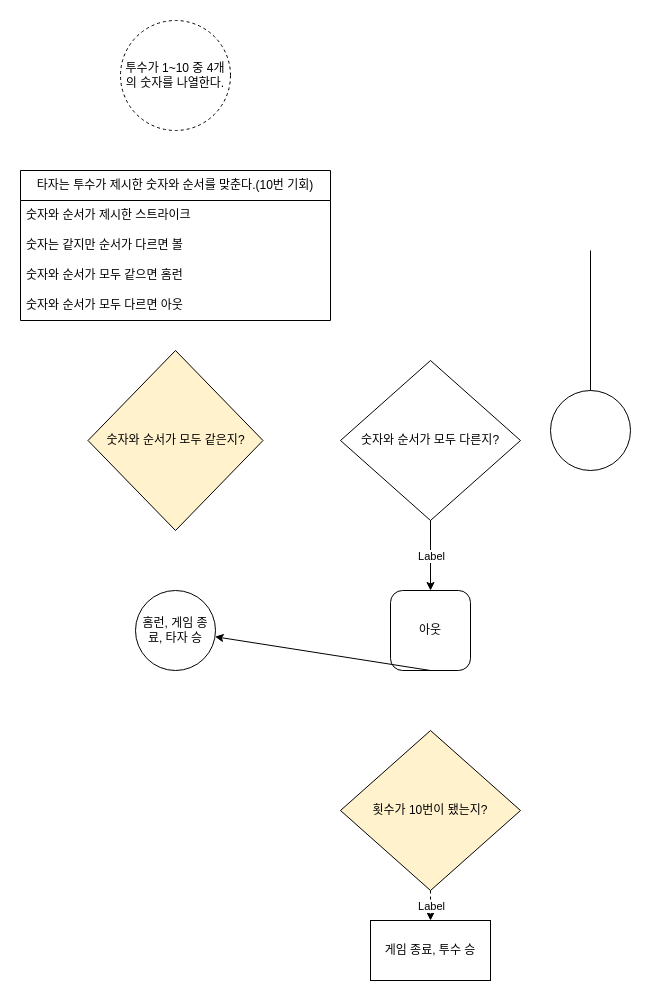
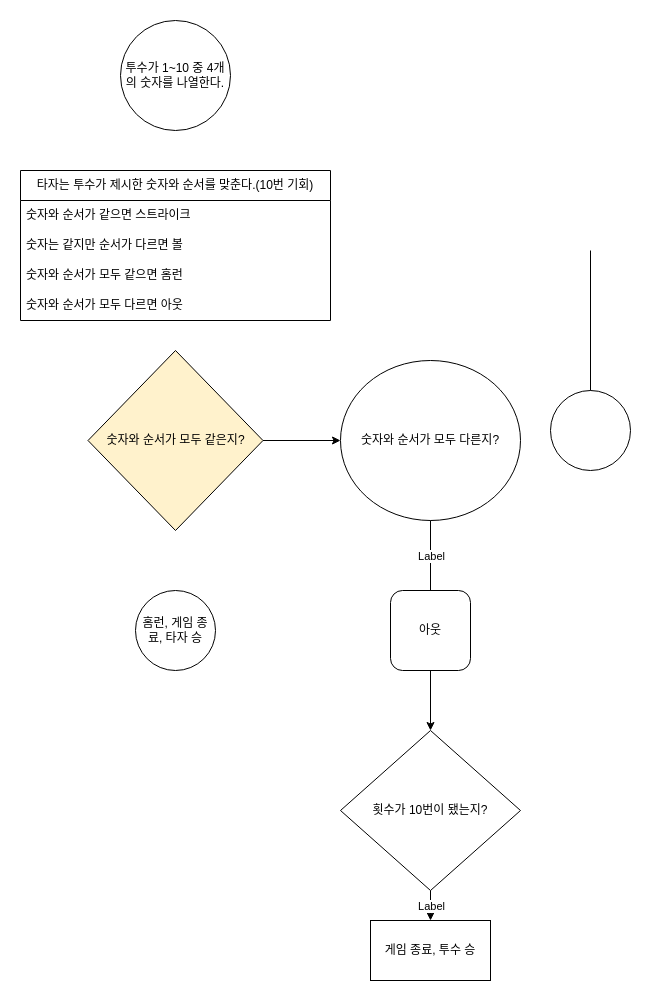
node "투수가 1~10 중 4개의 숫자를 나열한다.": style dashed -> solid
node "숫자와 순서가 제시한 스트라이크": label "숫자와 순서가 제시한 스트라이크" -> "숫자와 순서가 같으면 스트라이크"
edge "숫자와 순서가 모두 같은지?" -> "숫자와 순서가 모두 다른지?": added
node "숫자와 순서가 모두 다른지?": shape diamond -> ellipse
edge "숫자와 순서가 모두 다른지?" -> "아웃": arrowhead classic -> none
edge "아웃" -> "홈런, 게임 종료, 타자 승": now "아웃" -> "횟수가 10번이 됐는지?"
node "횟수가 10번이 됐는지?": fillcolor #fff2cc -> #ffffff
edge "횟수가 10번이 됐는지?" -> "게임 종료, 투수 승": style dashed -> solid
